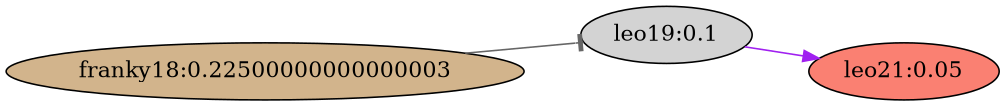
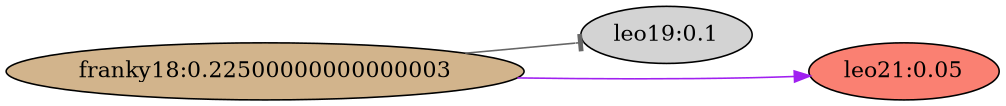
edge "leo19:0.1" -> "leo21:0.05": now "franky18:0.22500000000000003" -> "leo21:0.05"
